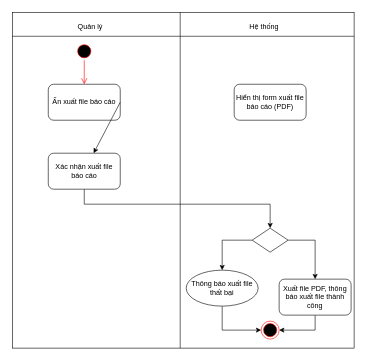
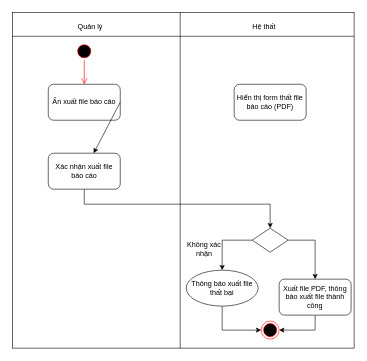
node "Hệ thống": label "Hệ thống" -> "Hệ thất"
node "Hiển thị form xuất file báo cáo (PDF)": label "Hiển thị form xuất file báo cáo (PDF)" -> "Hiển thị form thất file báo cáo (PDF)"
node "Không xác nhận": added
